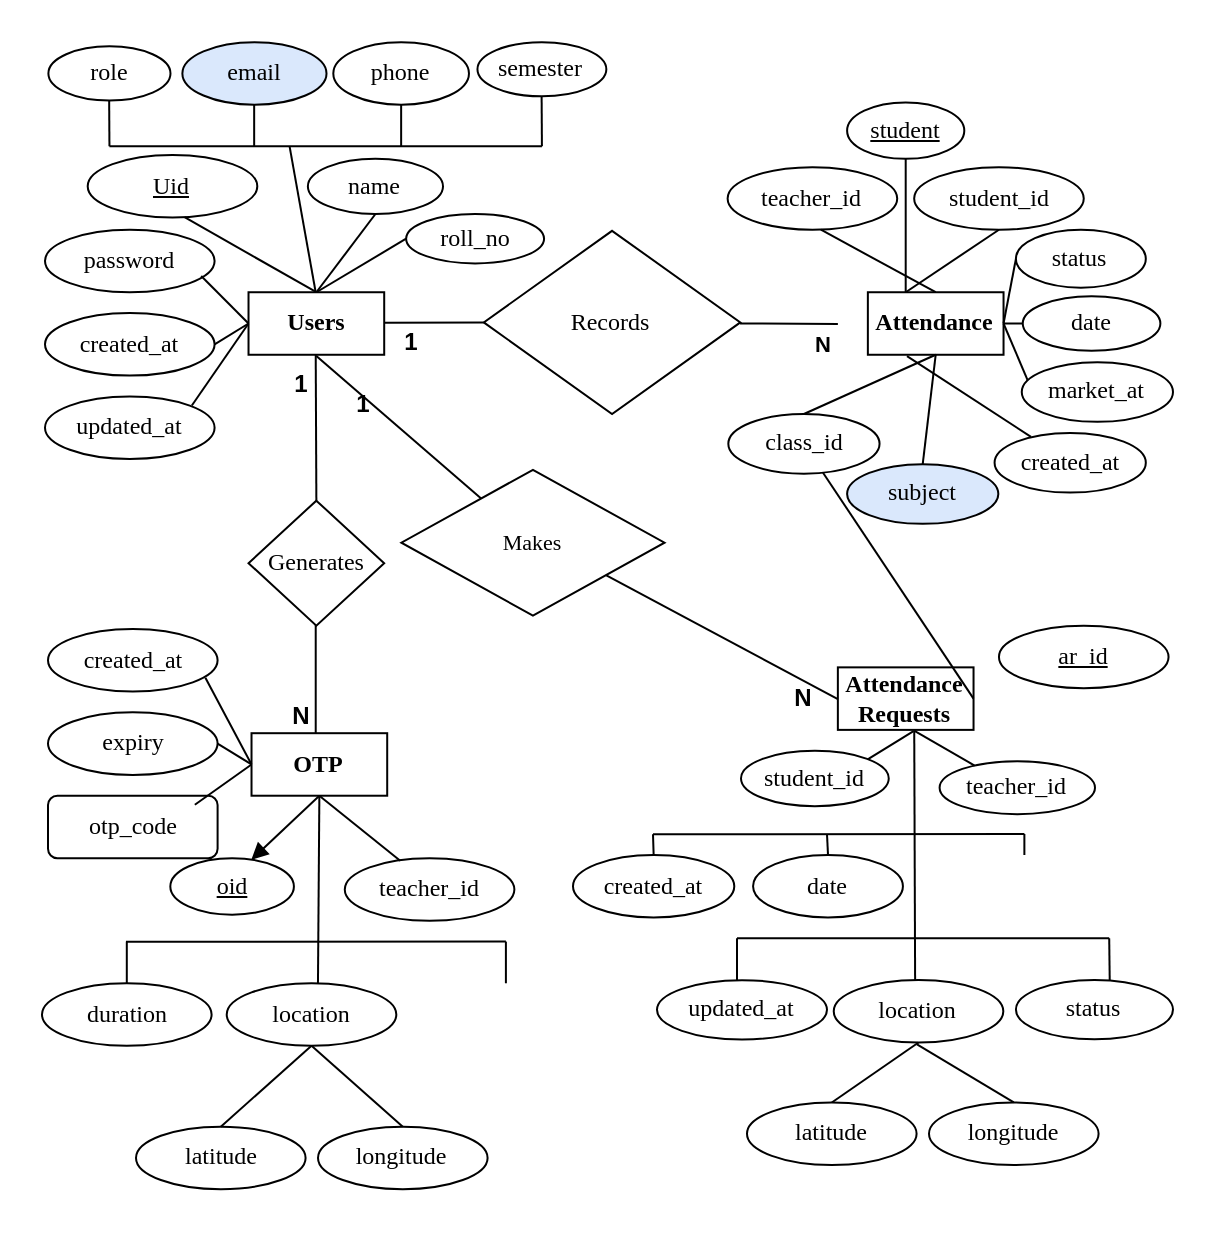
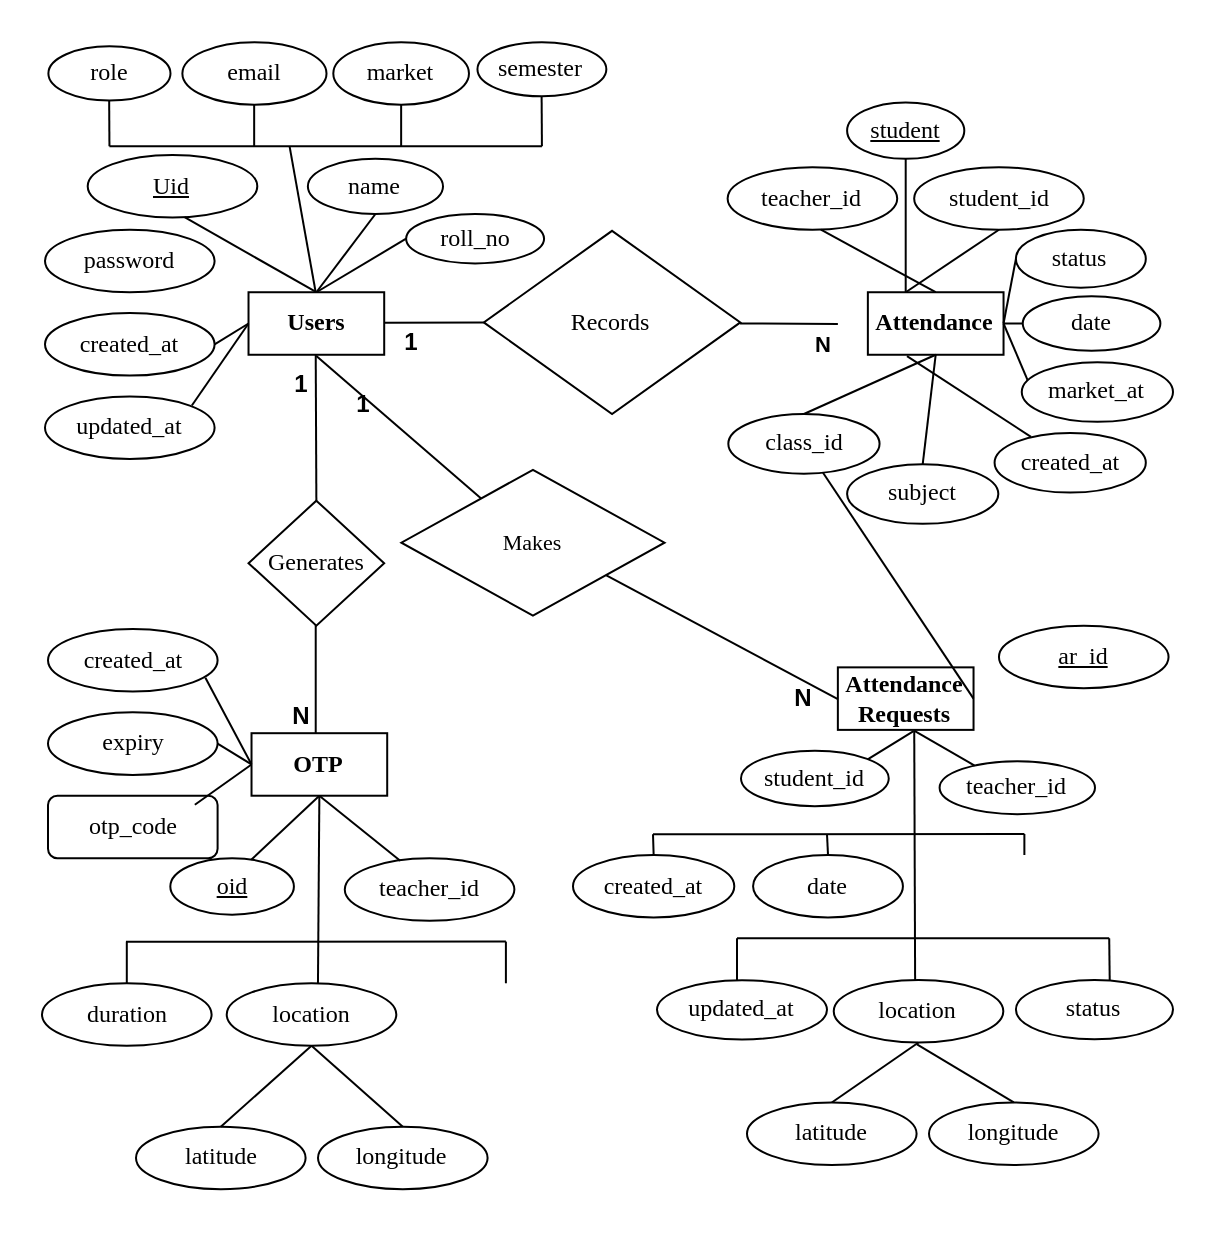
node "email": fillcolor #dae8fc -> #ffffff
node "phone": label "phone" -> "market"
edge "password" -- "Users": removed
node "subject": fillcolor #dae8fc -> #ffffff
edge "OTP" -> "oid": arrowhead block -> none
